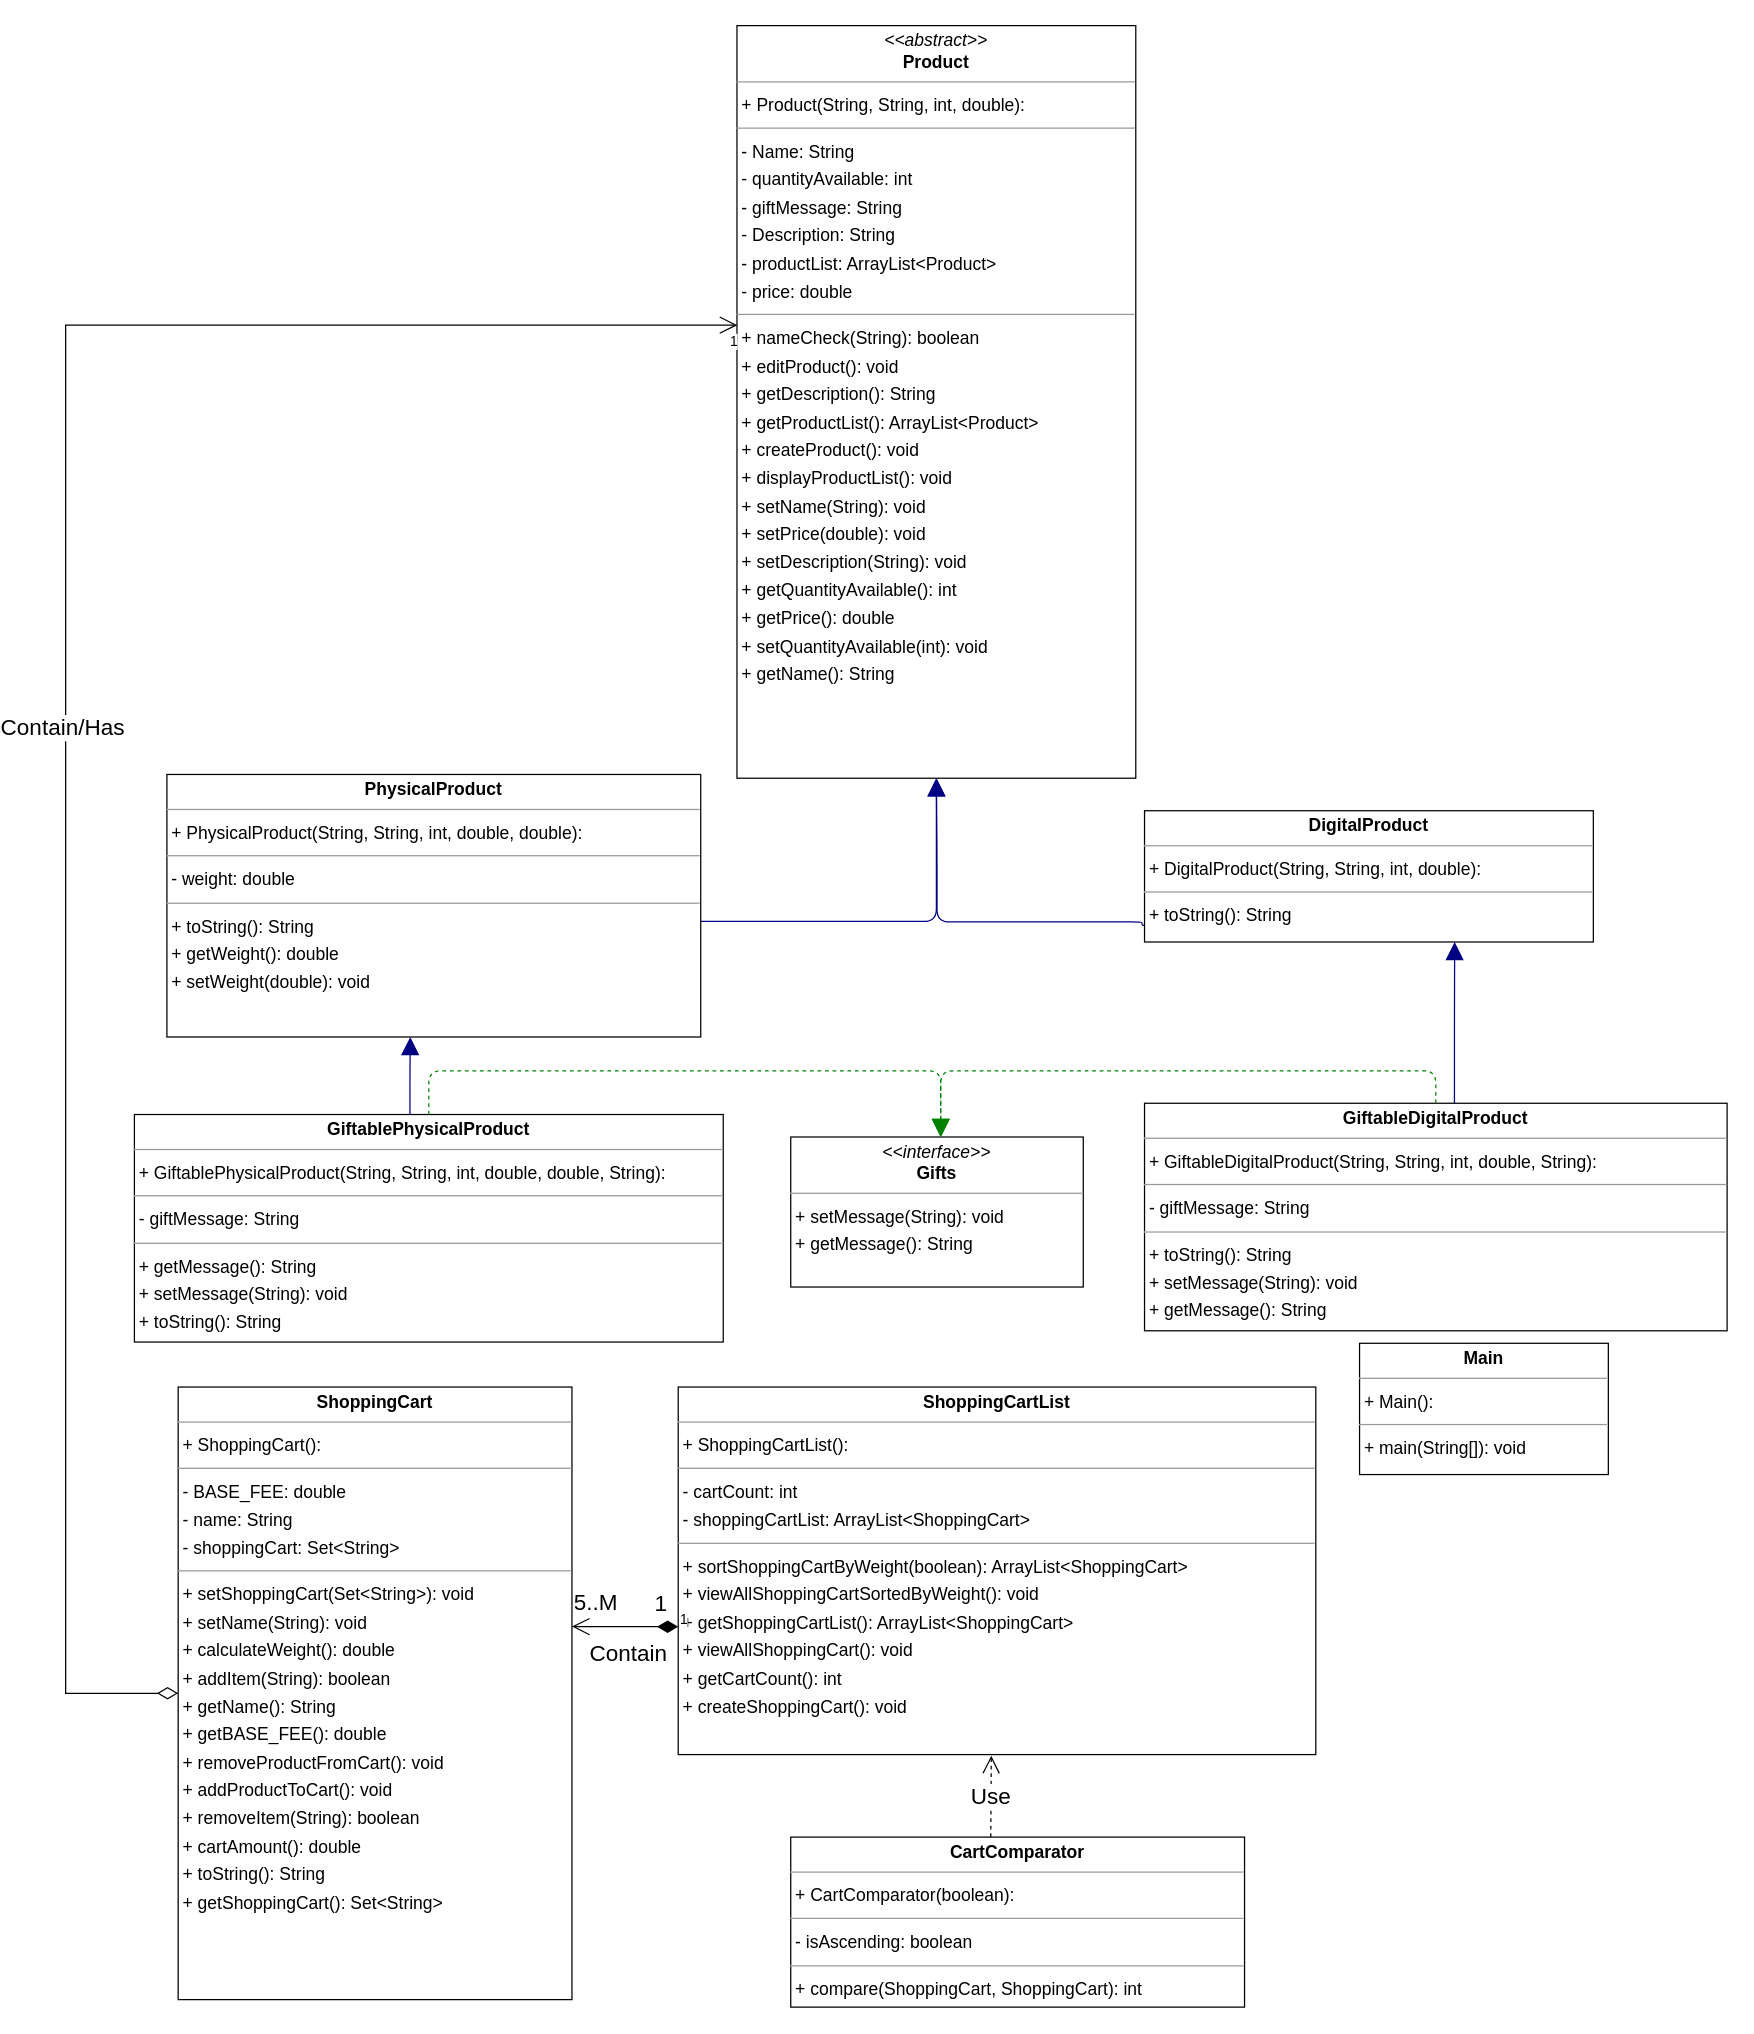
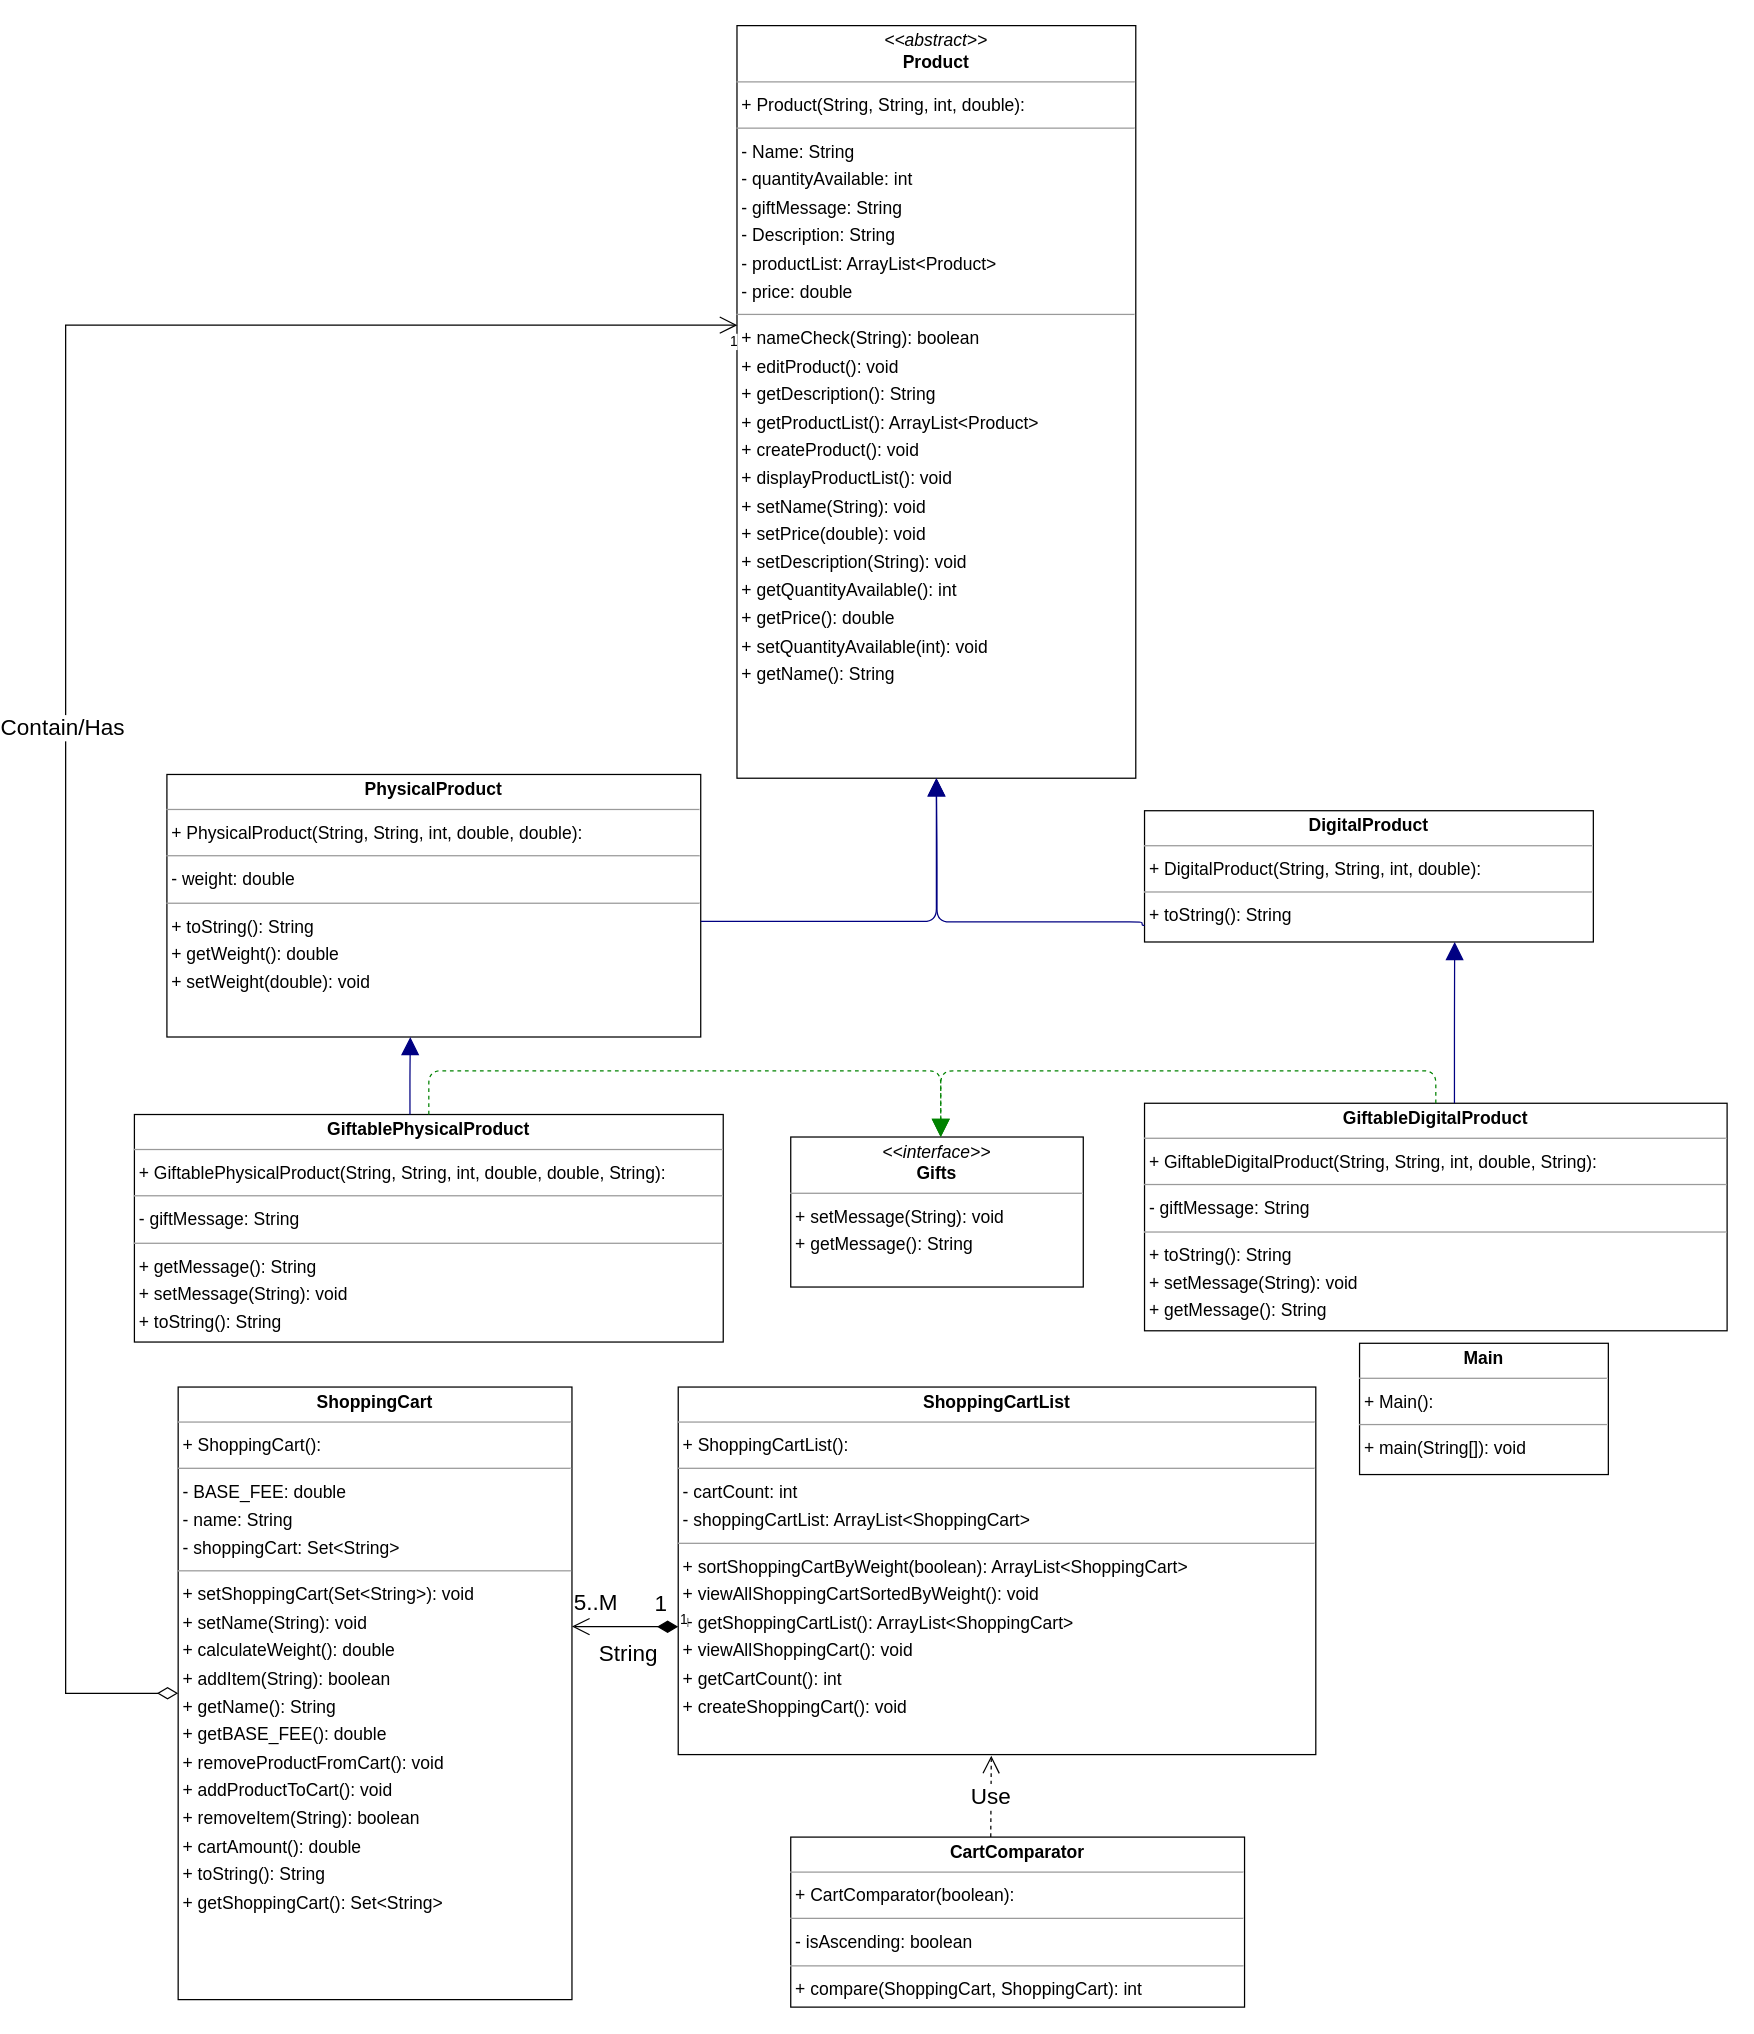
node "Contain": label "Contain" -> "String"
